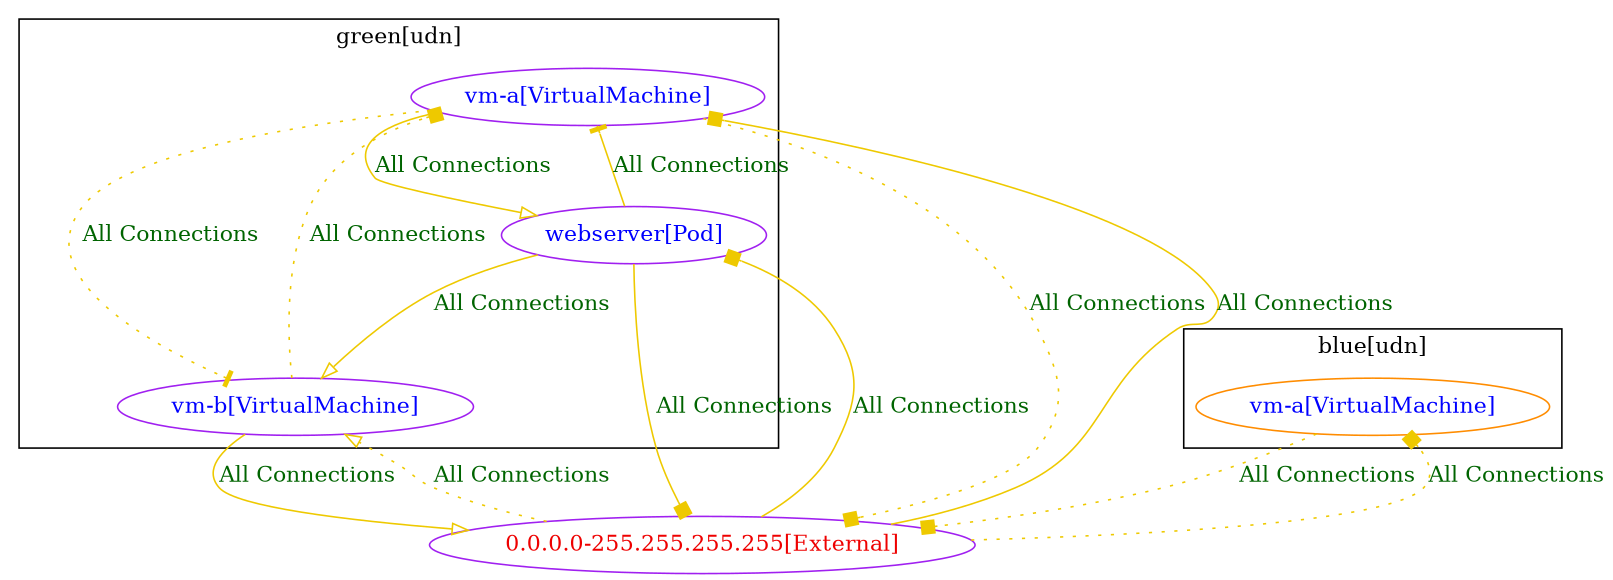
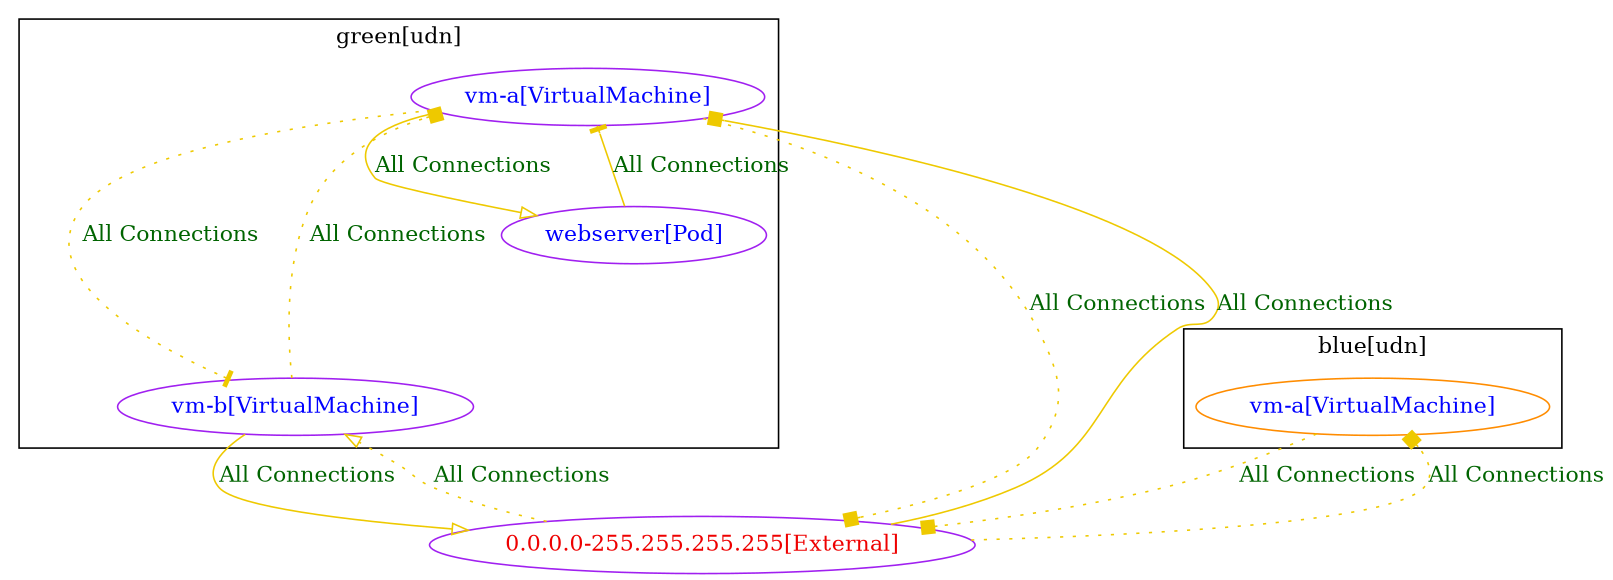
edge "webserver[Pod]" -> "vm-b[VirtualMachine]": removed, label "All Connections"
edge "0.0.0.0-255.255.255.255[External]" -> "webserver[Pod]": removed, label "All Connections"
edge "webserver[Pod]" -> "0.0.0.0-255.255.255.255[External]": removed, label "All Connections"
